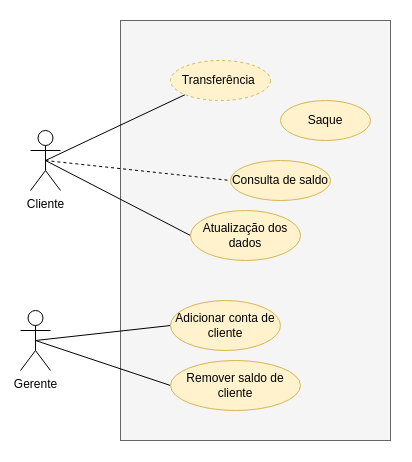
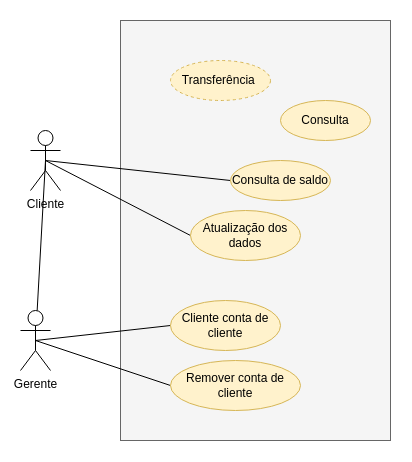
node "Saque": label "Saque" -> "Consulta"
edge "Transferência" -- "Cliente": now "Gerente" -- "Cliente"
edge "Cliente" -- "Consulta de saldo": style dashed -> solid
node "Adicionar conta de cliente": label "Adicionar conta de cliente" -> "Cliente conta de cliente"
node "Remover saldo de cliente": label "Remover saldo de cliente" -> "Remover conta de cliente"
